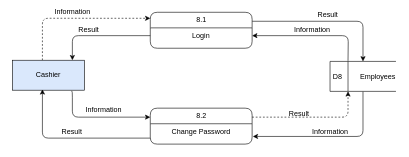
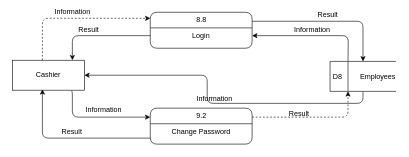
node "8.1": label "8.1" -> "8.8"
node "Cashier": fillcolor #dae8fc -> #ffffff
node "8.2": label "8.2" -> "9.2"
edge "D8" -> "Change Password": now "D8" -> "Cashier"
